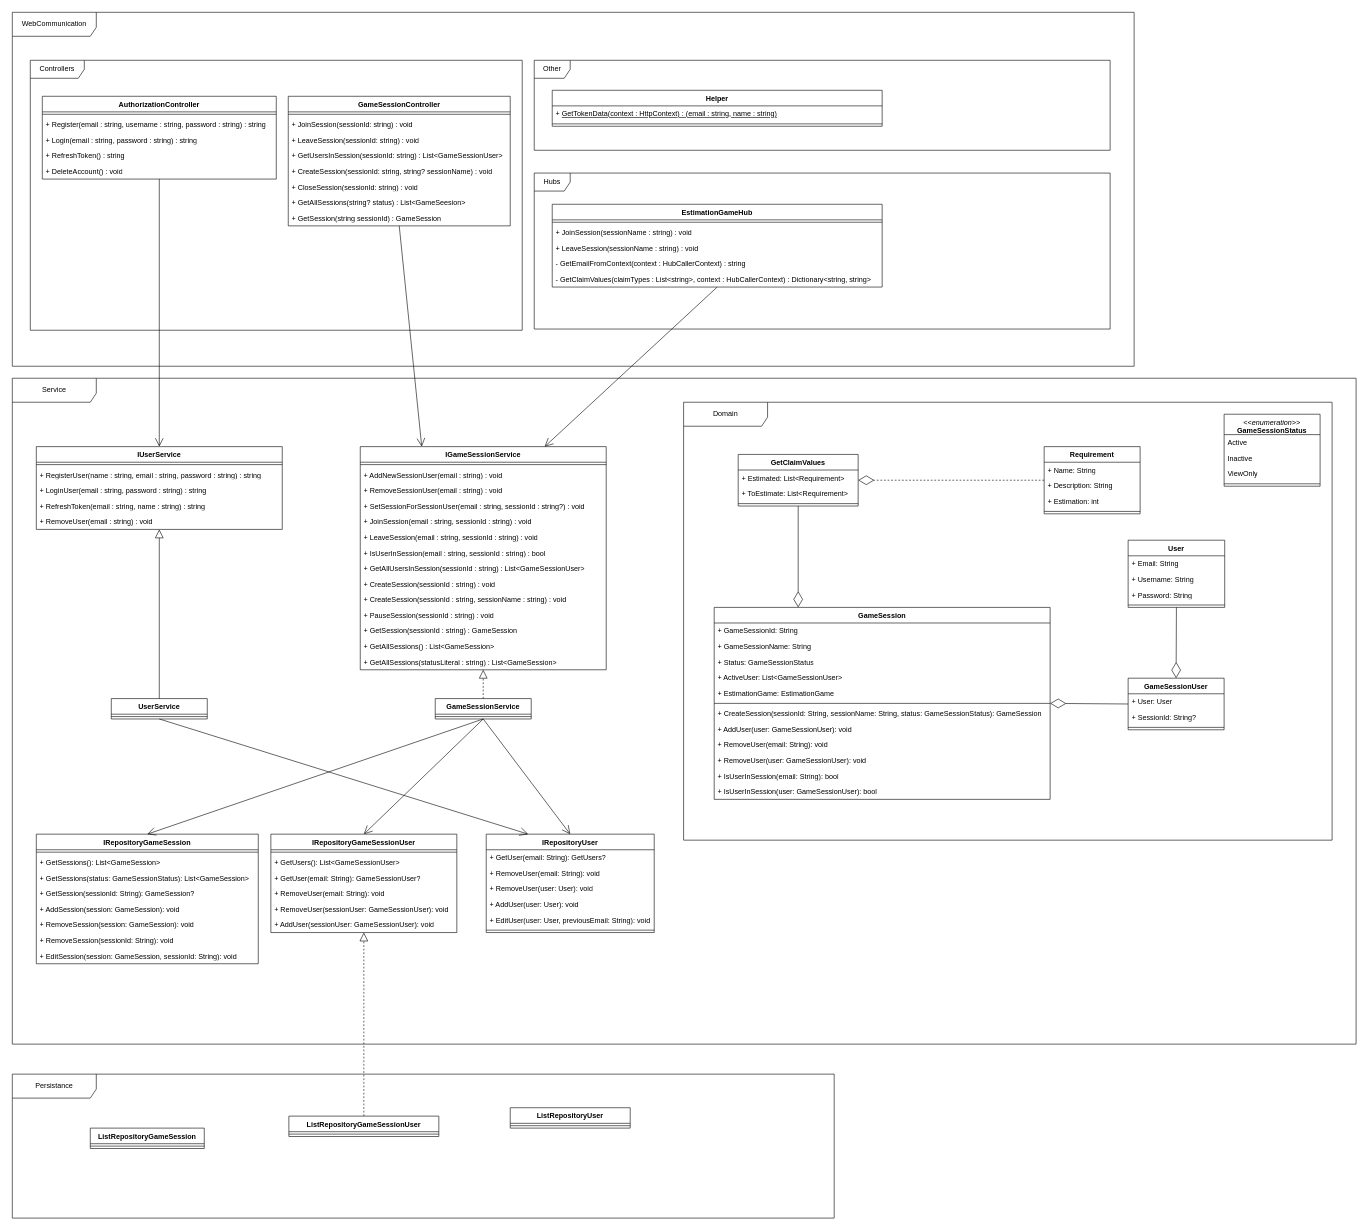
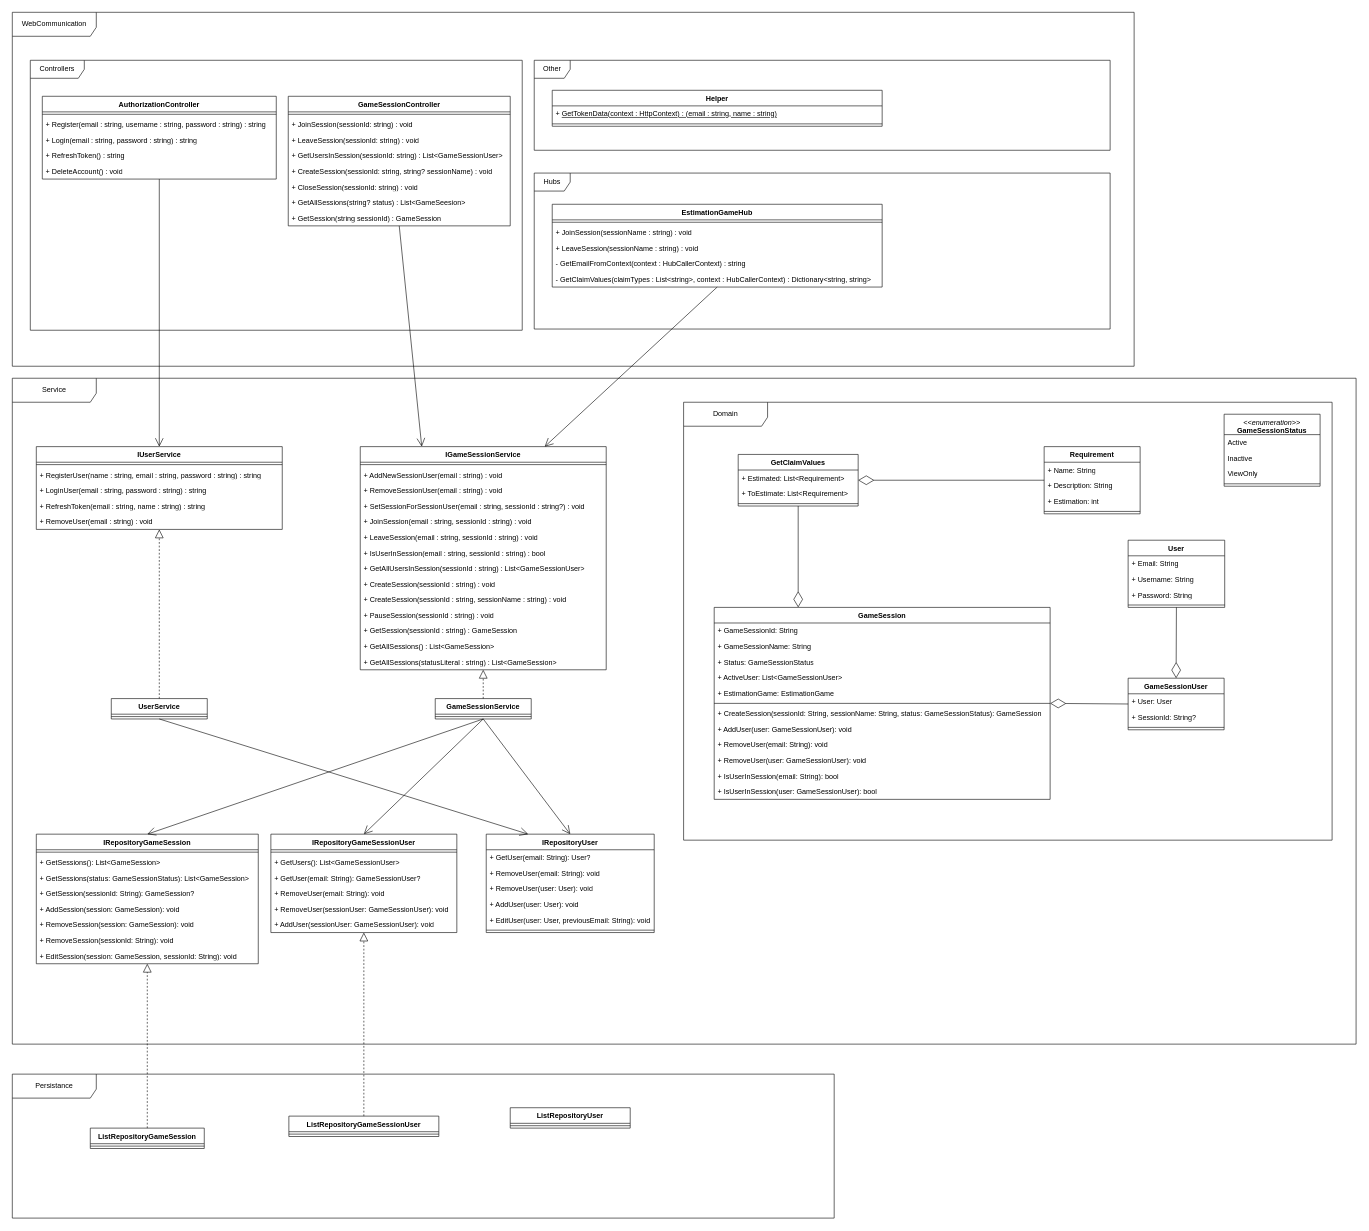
edge "Requirement" -> "GetClaimValues": style dashed -> solid
edge "UserService" -> "IUserService": style solid -> dashed
node "+ GetUser(email: String): GetUsers?": label "+ GetUser(email: String): GetUsers?" -> "+ GetUser(email: String): User?"
edge "ListRepositoryGameSession" -> "IRepositoryGameSession": added
